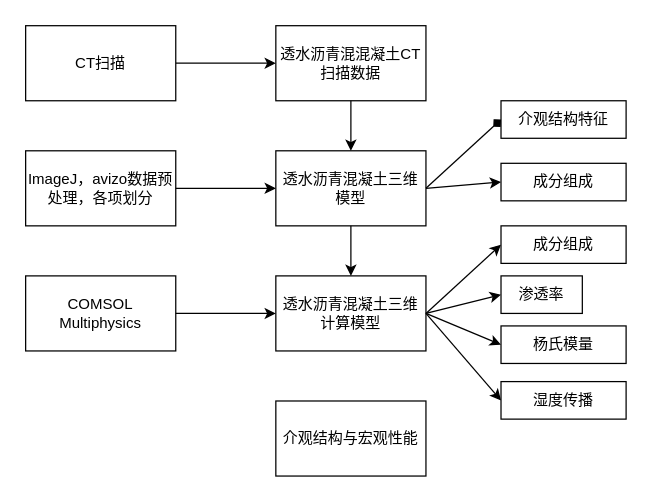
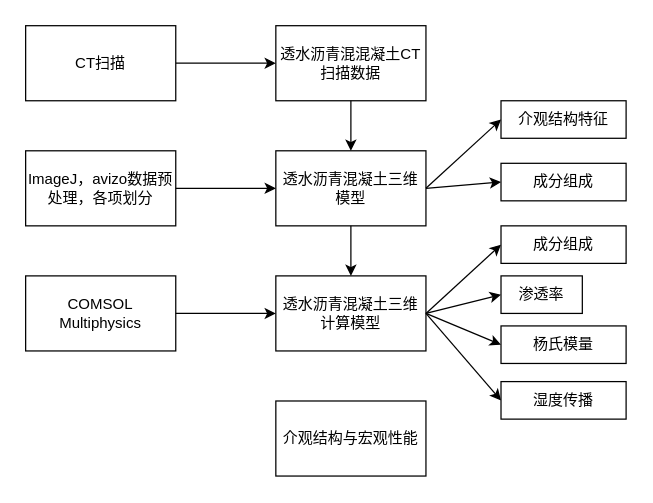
edge "透水沥青混凝土三维模型" -> "介观结构特征": arrowhead diamond -> classic
